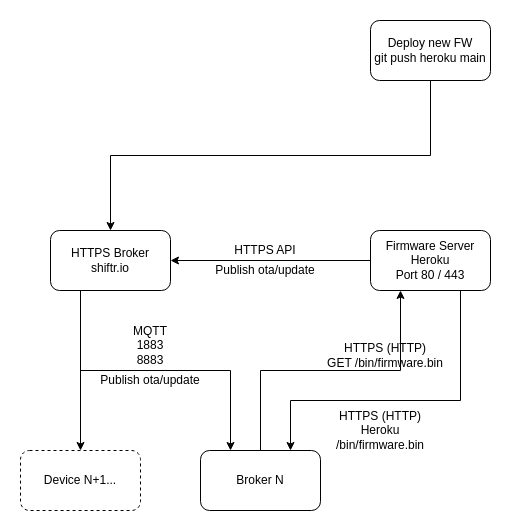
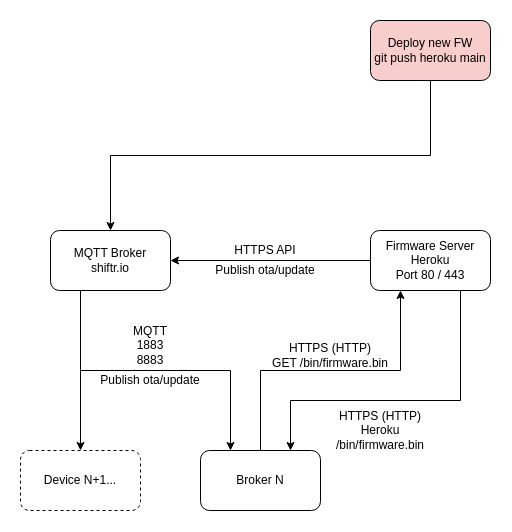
node "Deploy new FW git push heroku main": fillcolor #ffffff -> #f8cecc
node "HTTPS Broker shiftr.io": label "HTTPS Broker shiftr.io" -> "MQTT Broker shiftr.io"
node "HTTPS (HTTP) GET /bin/firmware.bin": moved (386, 356) -> (331, 356)
